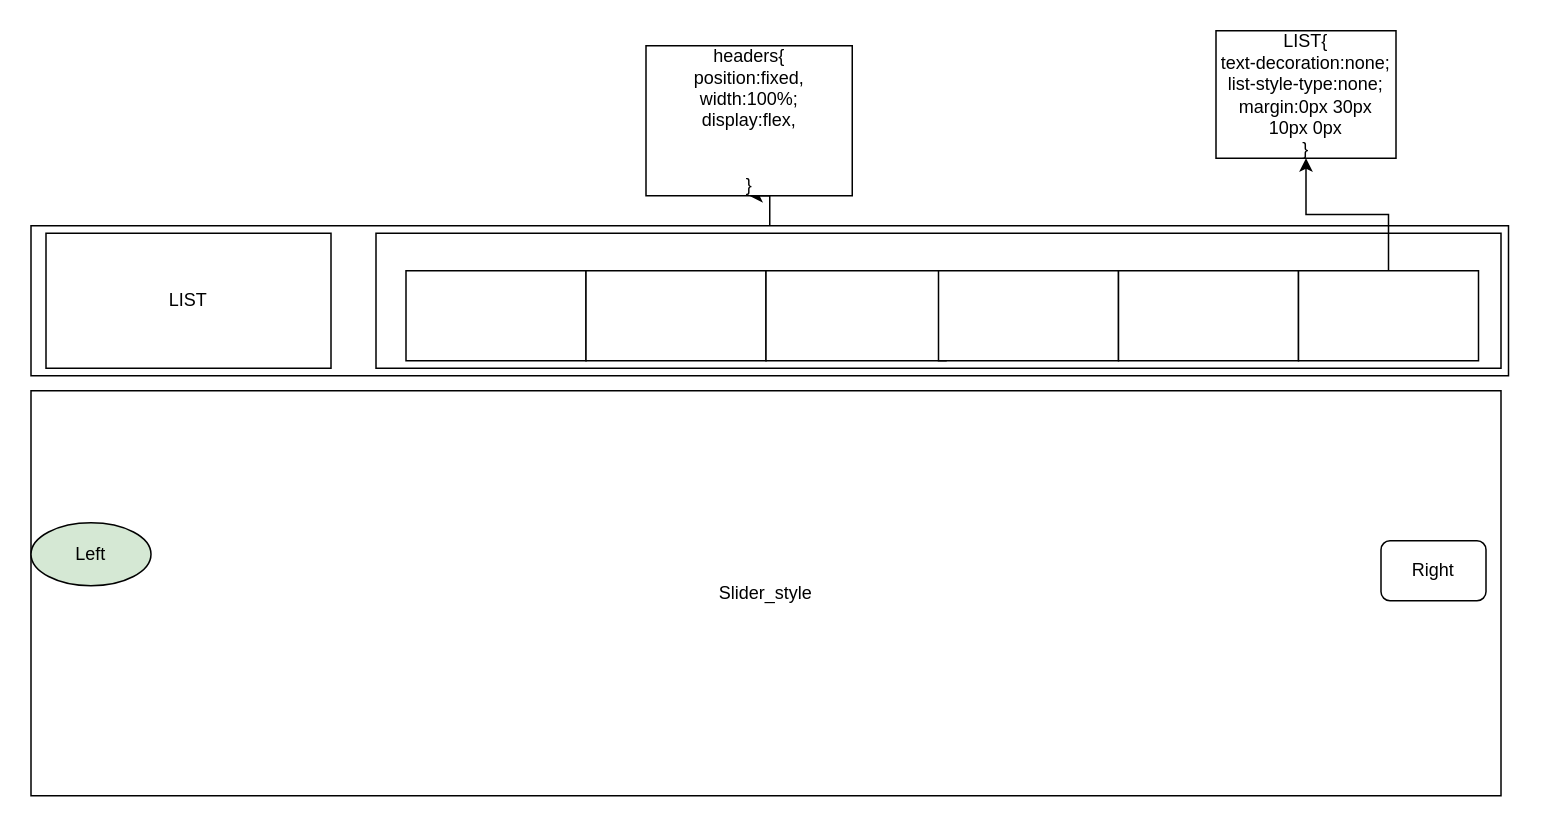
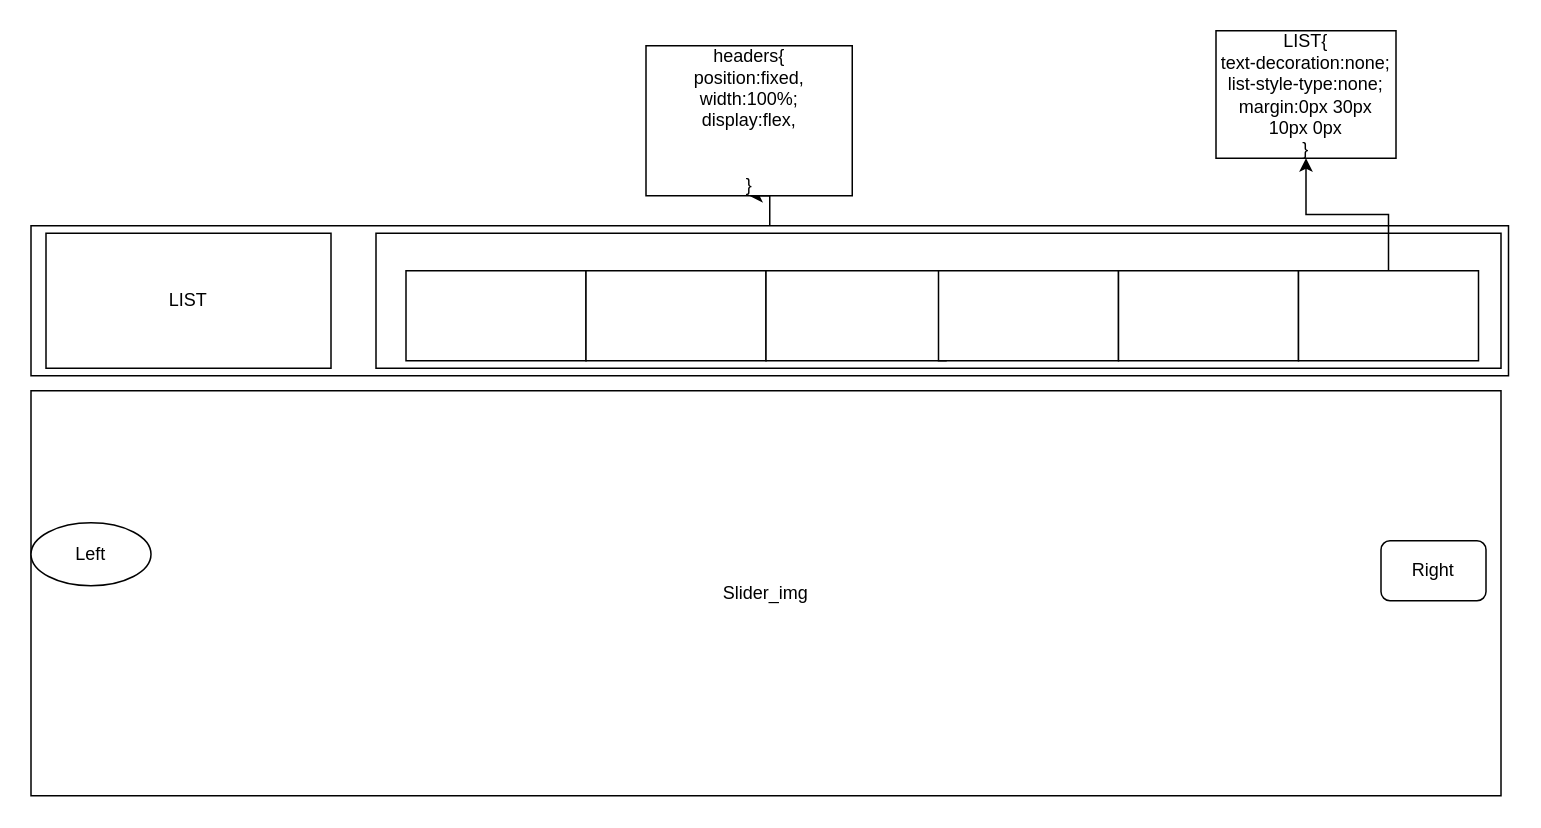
node "Left": fillcolor #d5e8d4 -> #ffffff
node "Slider_style": label "Slider_style" -> "Slider_img"
